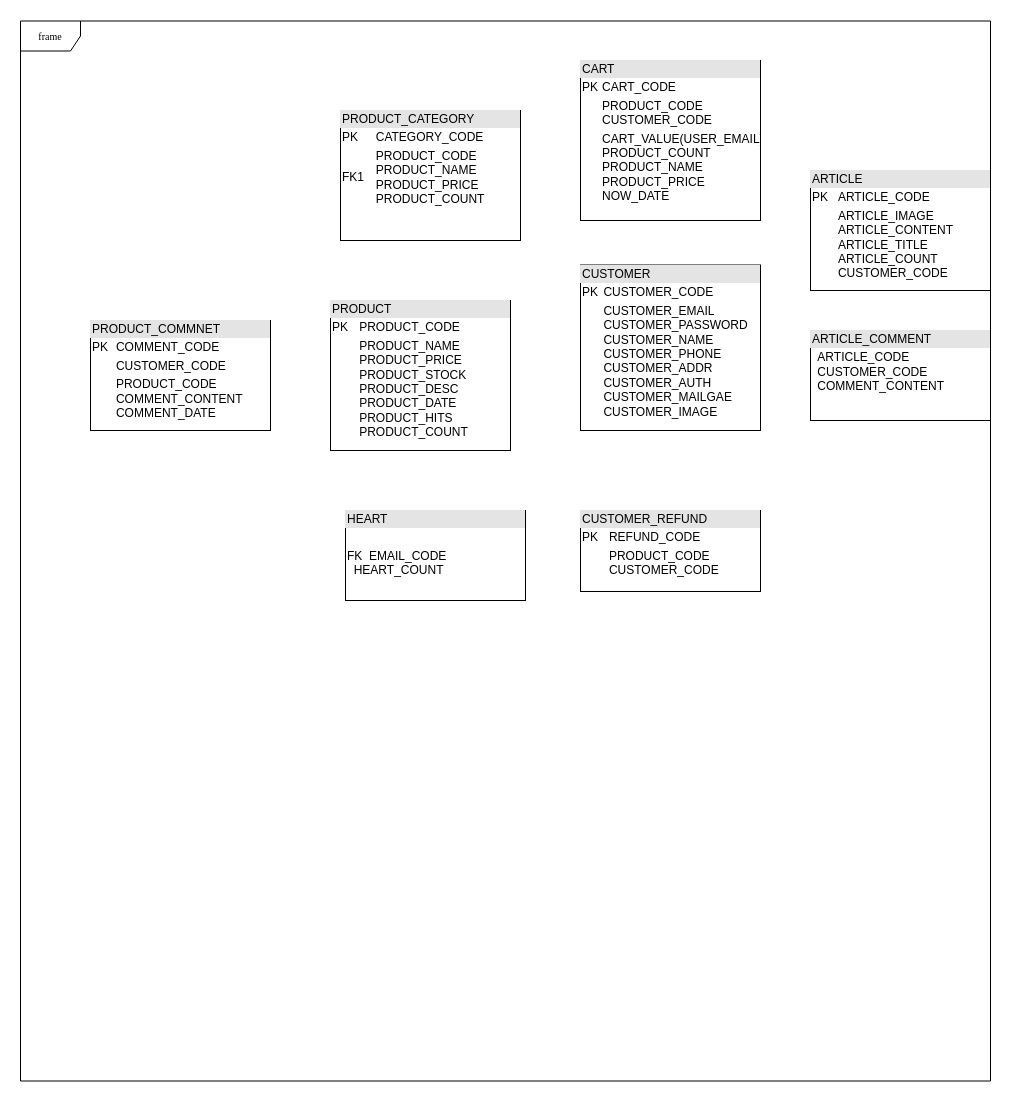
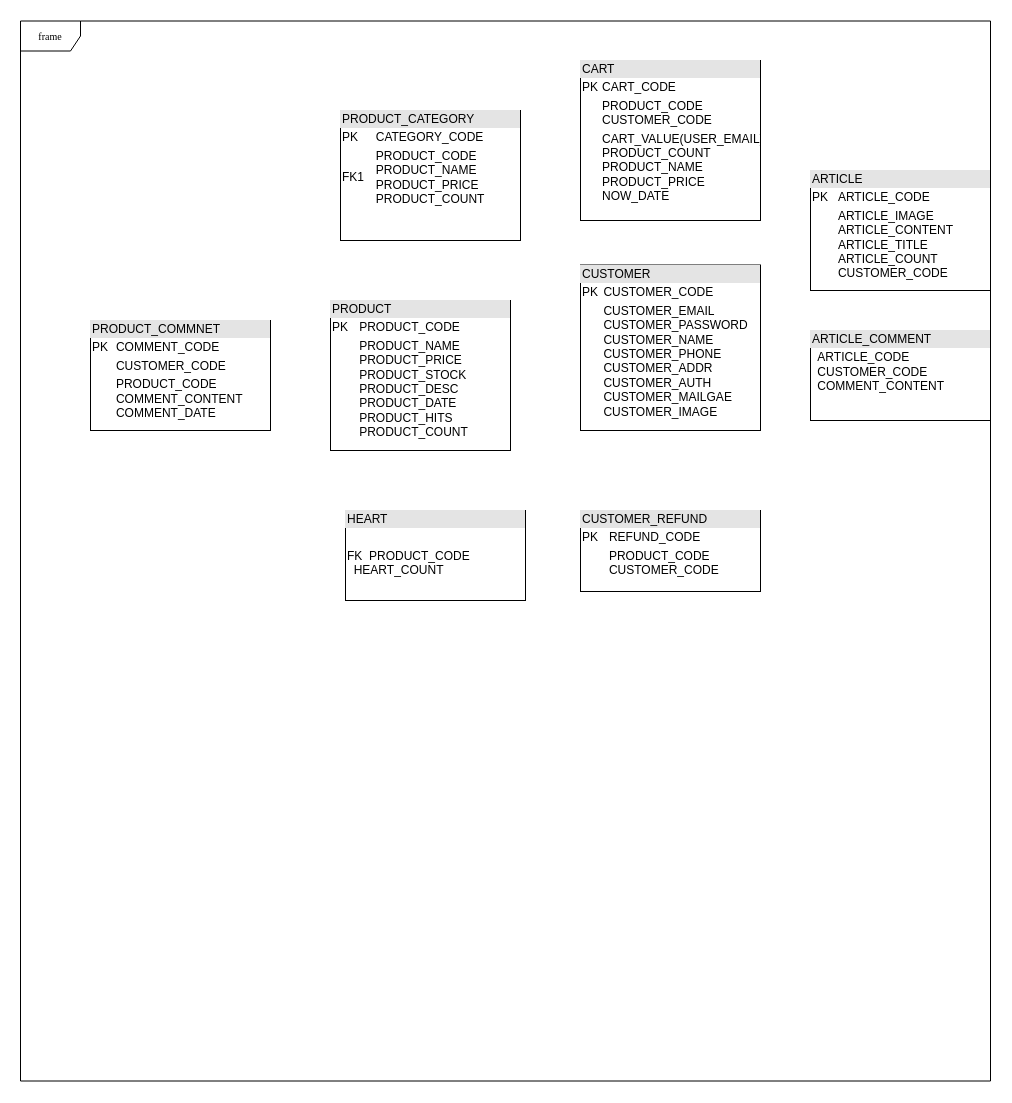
node "HEART FK EMAIL_CODE HEART_COUNT": label "HEART FK EMAIL_CODE HEART_COUNT" -> "HEART FK PRODUCT_CODE HEART_COUNT"
